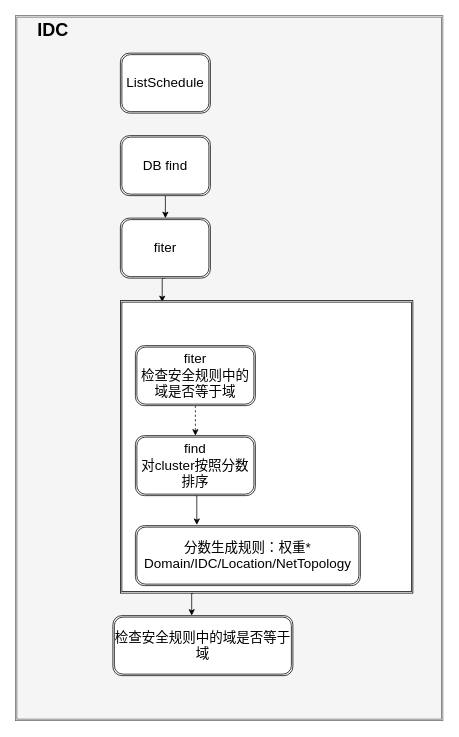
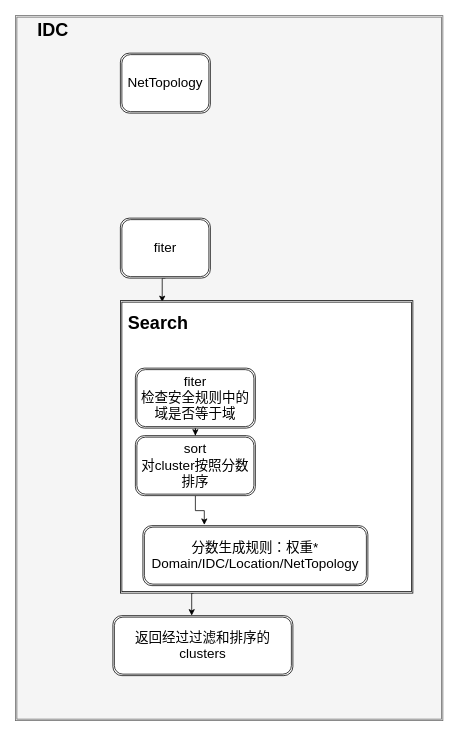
node "ListSchedule": label "ListSchedule" -> "NetTopology"
node "DB find": removed
edge "DB find" -> "fiter": removed
node "Search": added
node "fiter 检查安全规则中的域是否等于域": moved (195, 375) -> (195, 398)
node "find 对cluster按照分数排序": label "find 对cluster按照分数排序" -> "sort 对cluster按照分数排序"
node "分数生成规则：权重* Domain/IDC/Location/NetTopology": moved (248, 555) -> (255, 555)
node "检查安全规则中的域是否等于域": label "检查安全规则中的域是否等于域" -> "返回经过过滤和排序的clusters"
